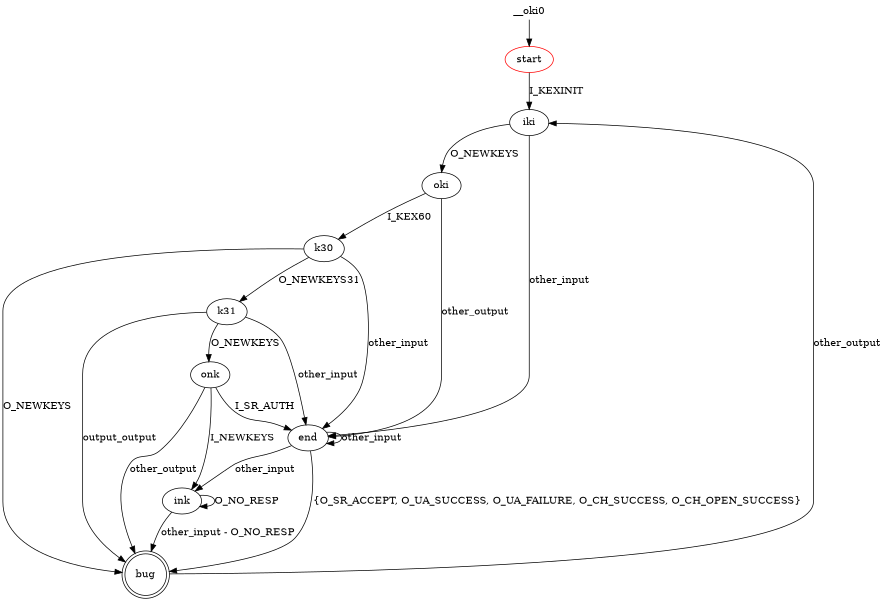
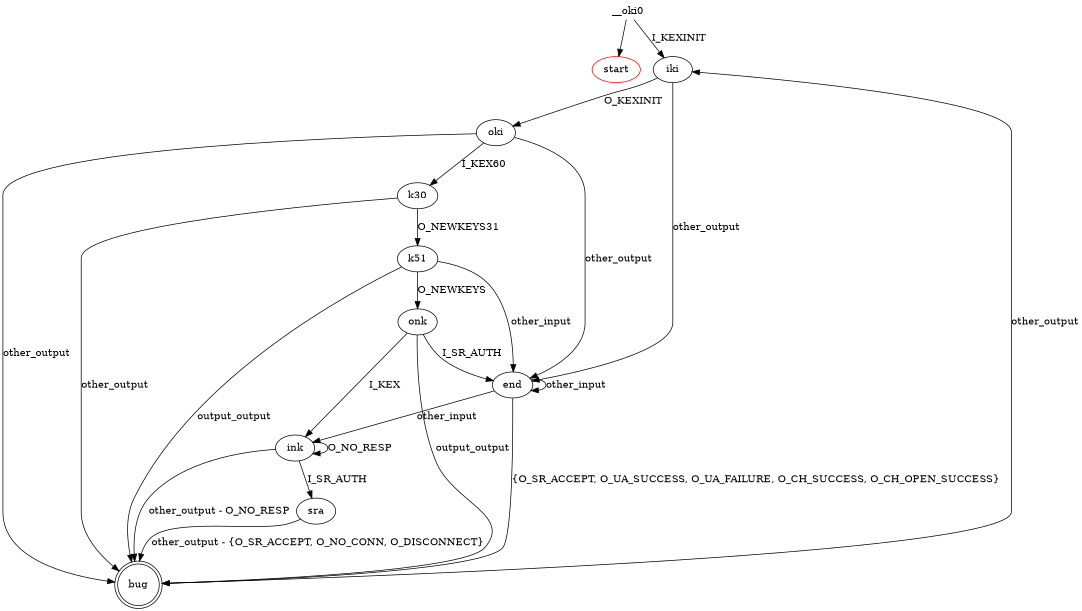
edge "start" -> "iki": now "__oki0" -> "iki"
edge "iki" -> "oki": label "O_NEWKEYS" -> "O_KEXINIT"
edge "oki" -> "bug": added, label "other_output"
edge "iki" -> "end": label "other_input" -> "other_output"
node "k31": label "k31" -> "k51"
edge "k30" -> "end": removed, label "other_input"
edge "k30" -> "bug": label "O_NEWKEYS" -> "other_output"
edge "onk" -> "ink": label "I_NEWKEYS" -> "I_KEX"
edge "onk" -> "bug": label "other_output" -> "output_output"
node "sra": added
edge "ink" -> "bug": label "other_input - O_NO_RESP" -> "other_output - O_NO_RESP"
